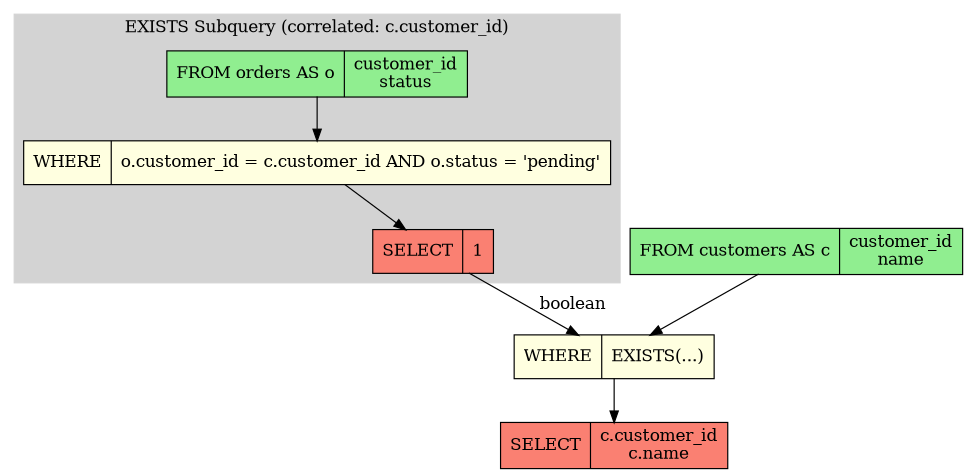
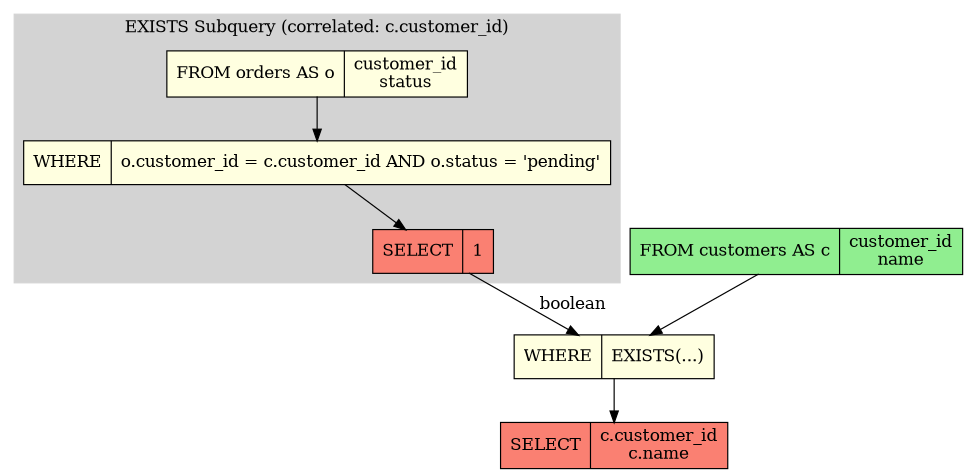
node "FROM orders AS o": fillcolor lightgreen -> lightyellow
